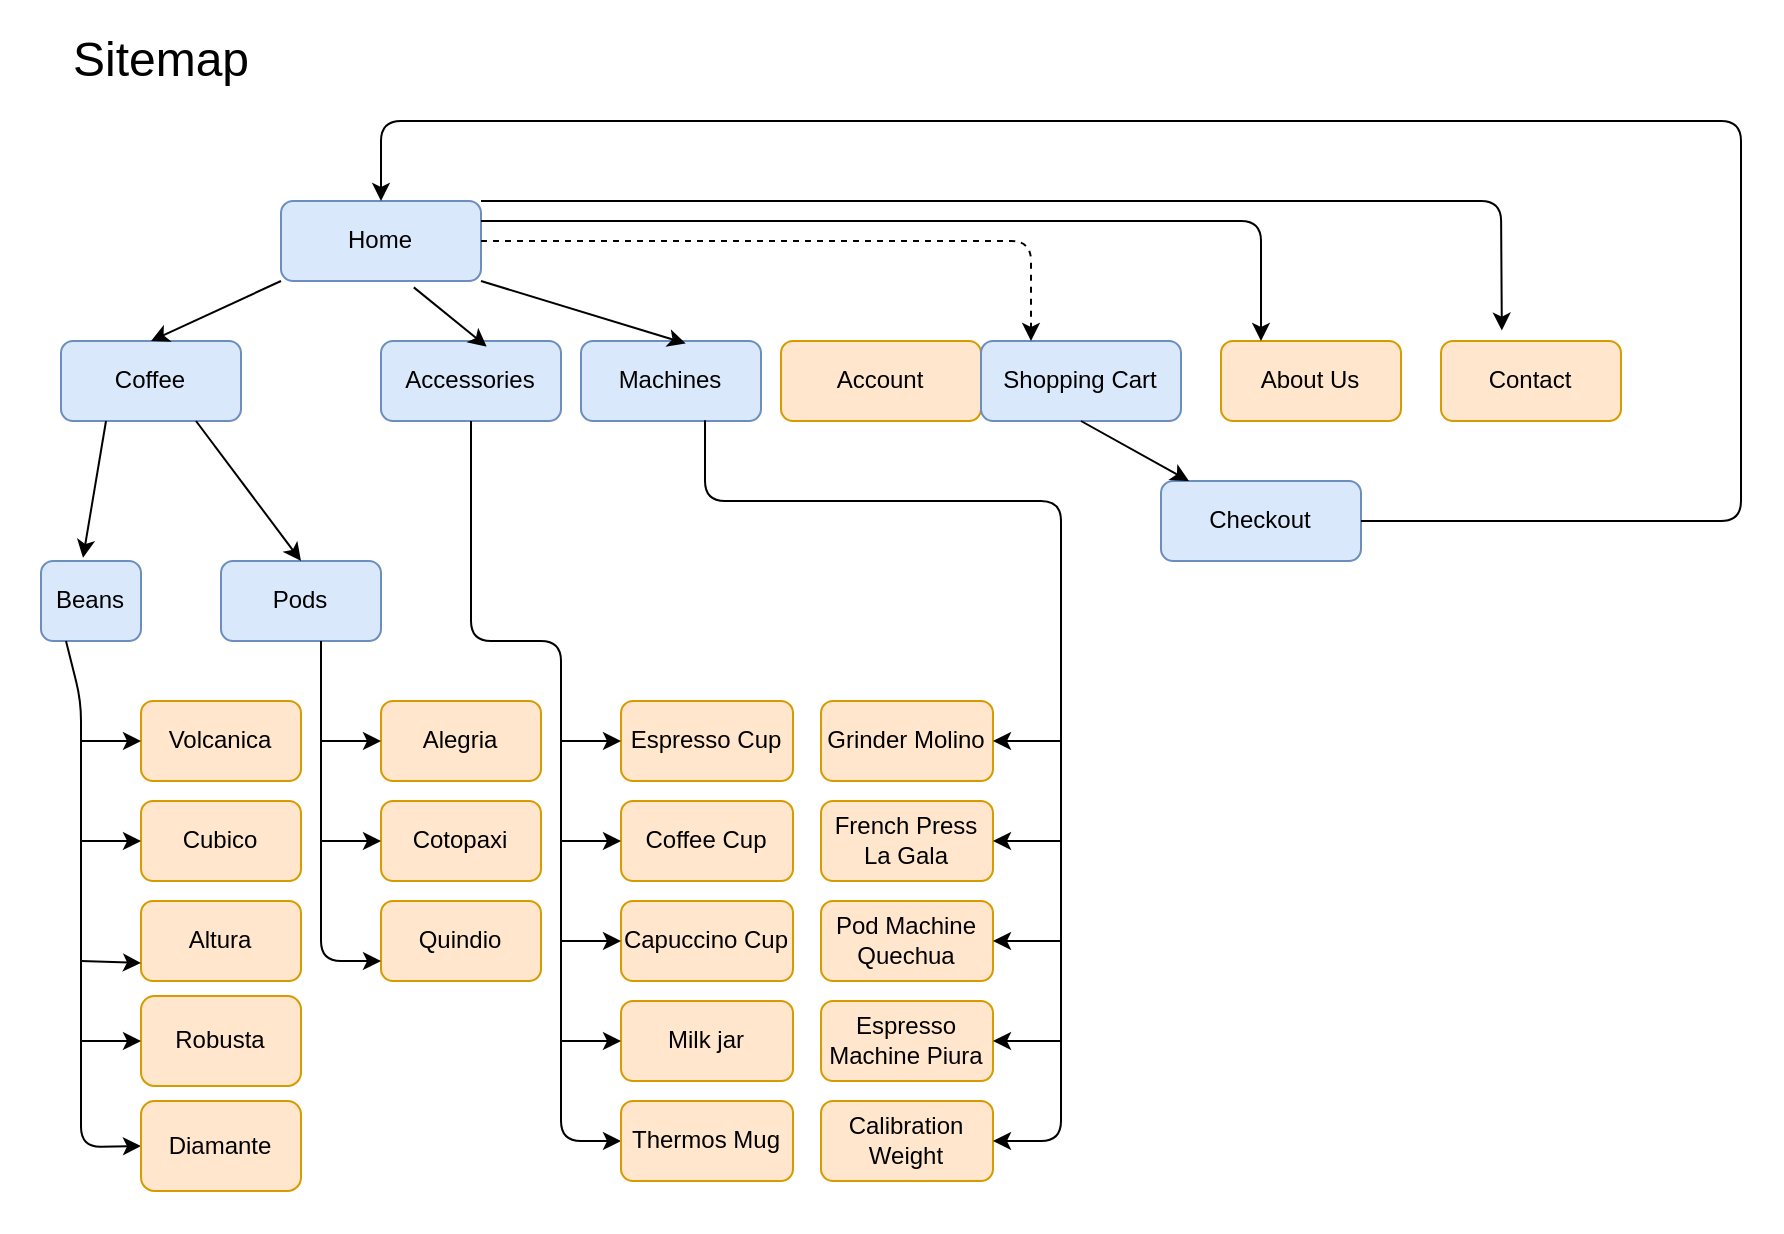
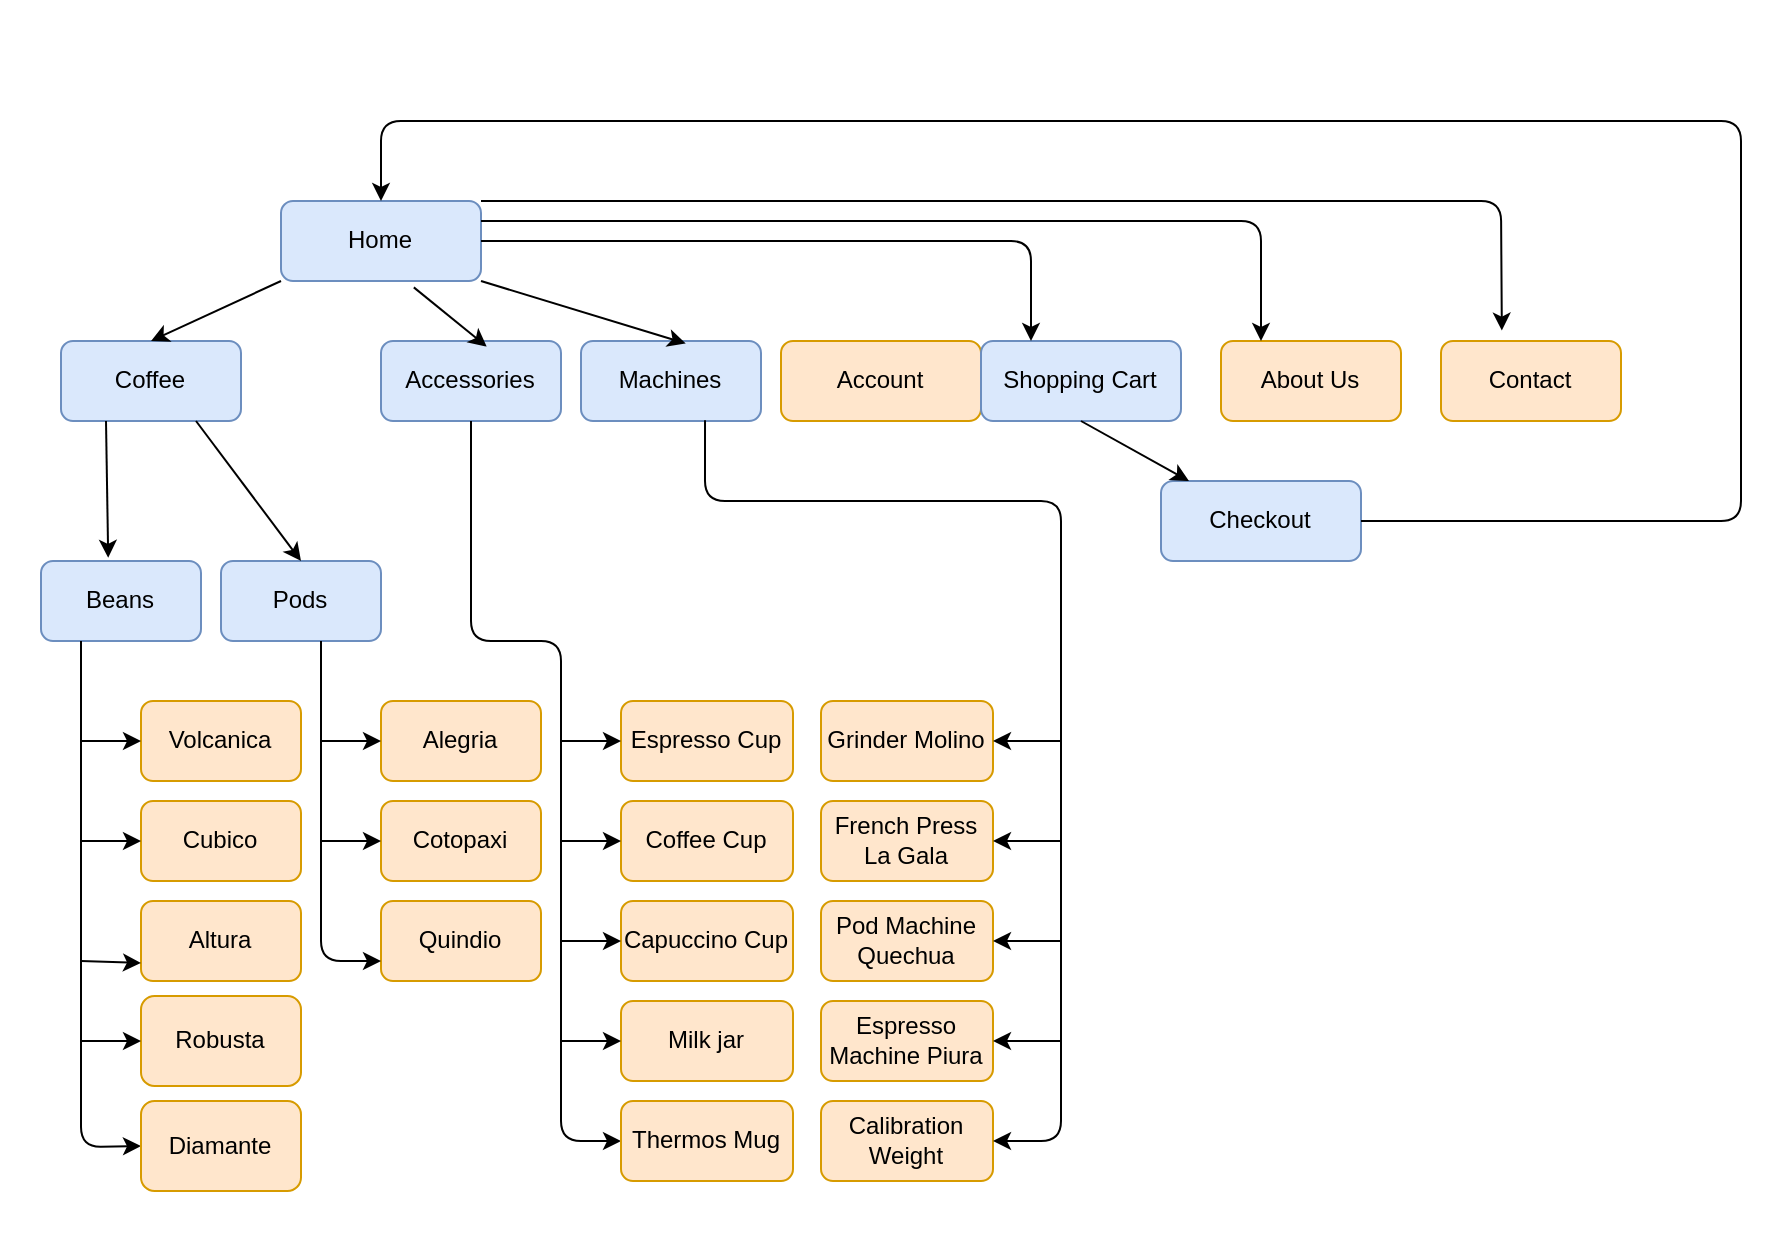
node "Sitemap": removed
edge "Home" -> "Shopping Cart": style dashed -> solid
node "Beans": size 100x80 -> 160x80
